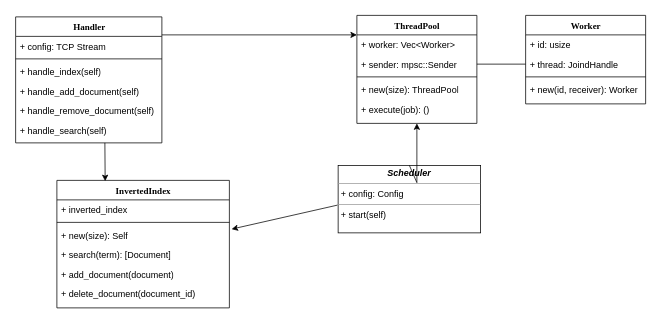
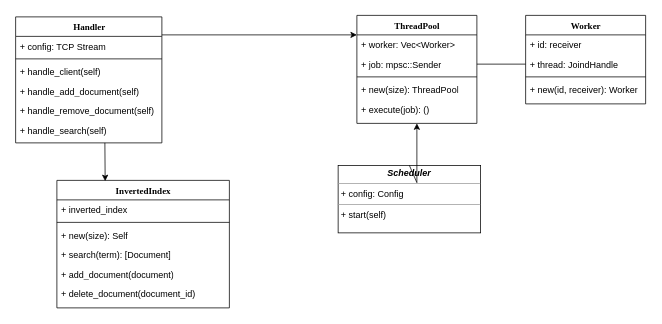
node "+ id: usize": label "+ id: usize" -> "+ id: receiver"
node "+ sender: mpsc::Sender": label "+ sender: mpsc::Sender" -> "+ job: mpsc::Sender"
node "+ handle_index(self)": label "+ handle_index(self)" -> "+ handle_client(self)"
edge "Scheduler + config: Config + start(self)" -> "+ new(size): Self": removed
